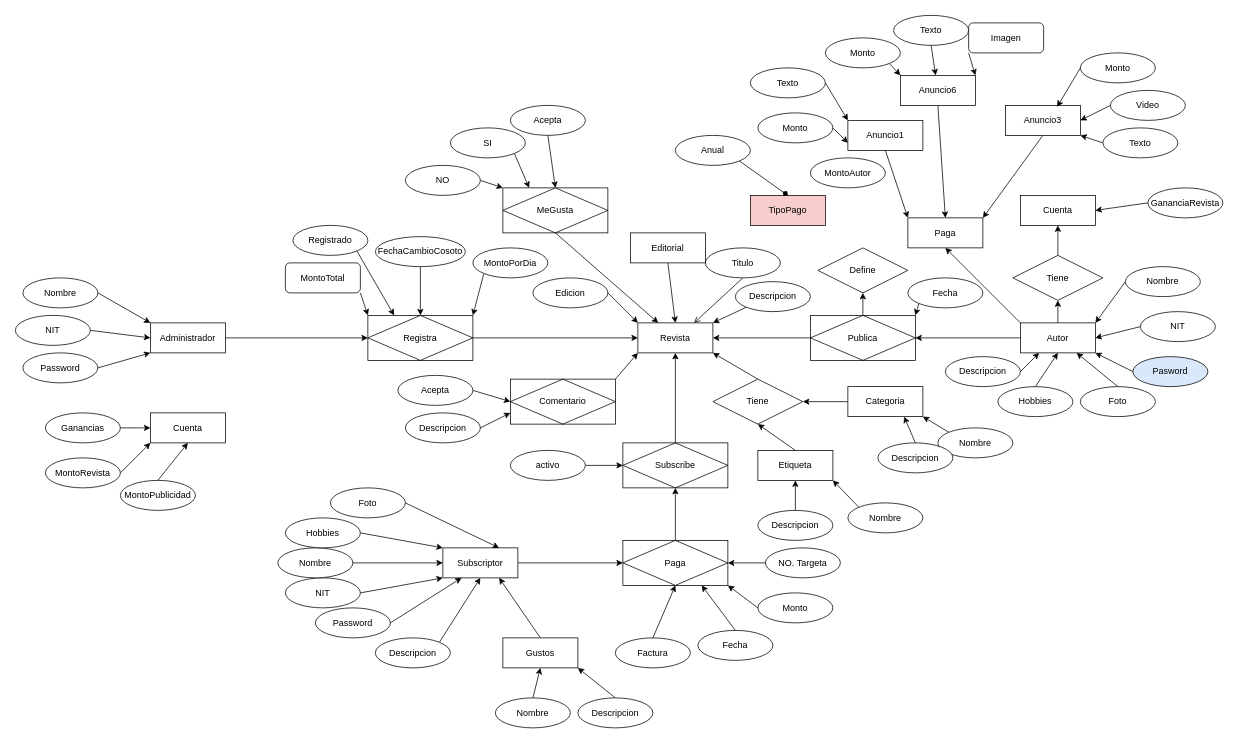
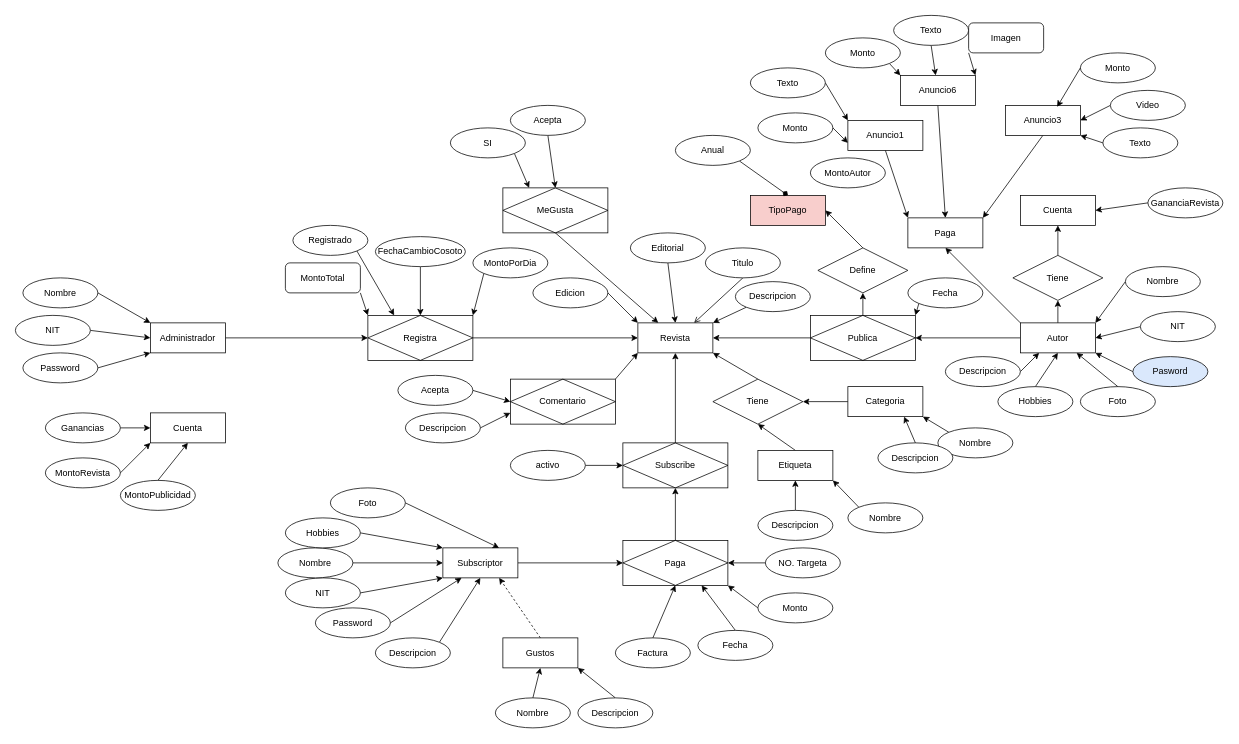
node "NO": removed
edge "NO" -> "MeGusta": removed
edge "Define" -> "TipoPago": added
node "Editorial": shape rectangle -> ellipse
edge "Gustos" -> "Subscriptor": style solid -> dashed
